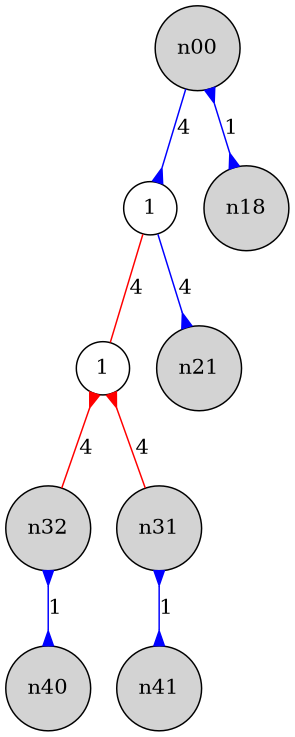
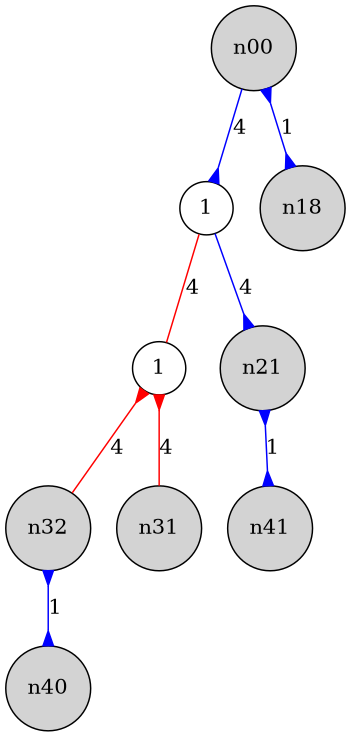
edge "n31" -- "n41": now "n21" -- "n41"
